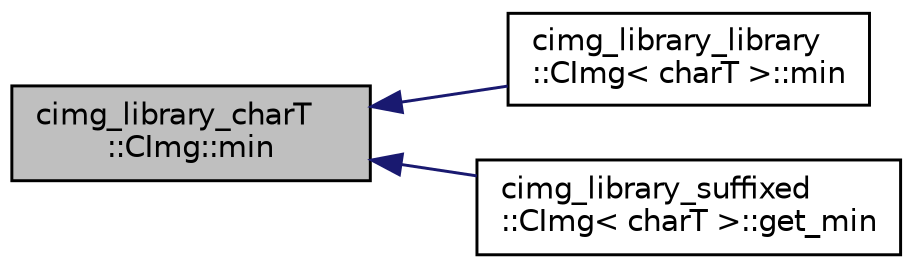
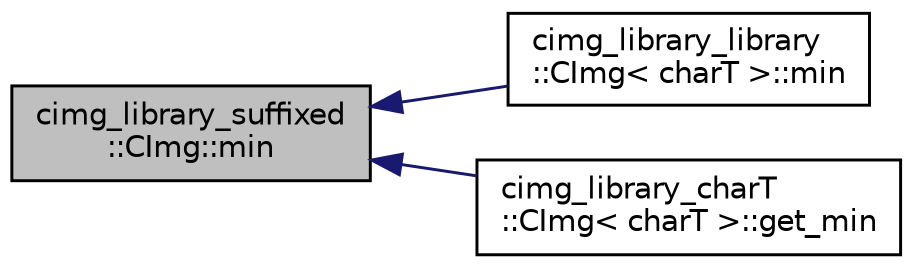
node "cimg_library_charT ::CImg::min": label "cimg_library_charT ::CImg::min" -> "cimg_library_suffixed ::CImg::min"
node "cimg_library_suffixed ::CImg< charT >::get_min": label "cimg_library_suffixed ::CImg< charT >::get_min" -> "cimg_library_charT ::CImg< charT >::get_min"
